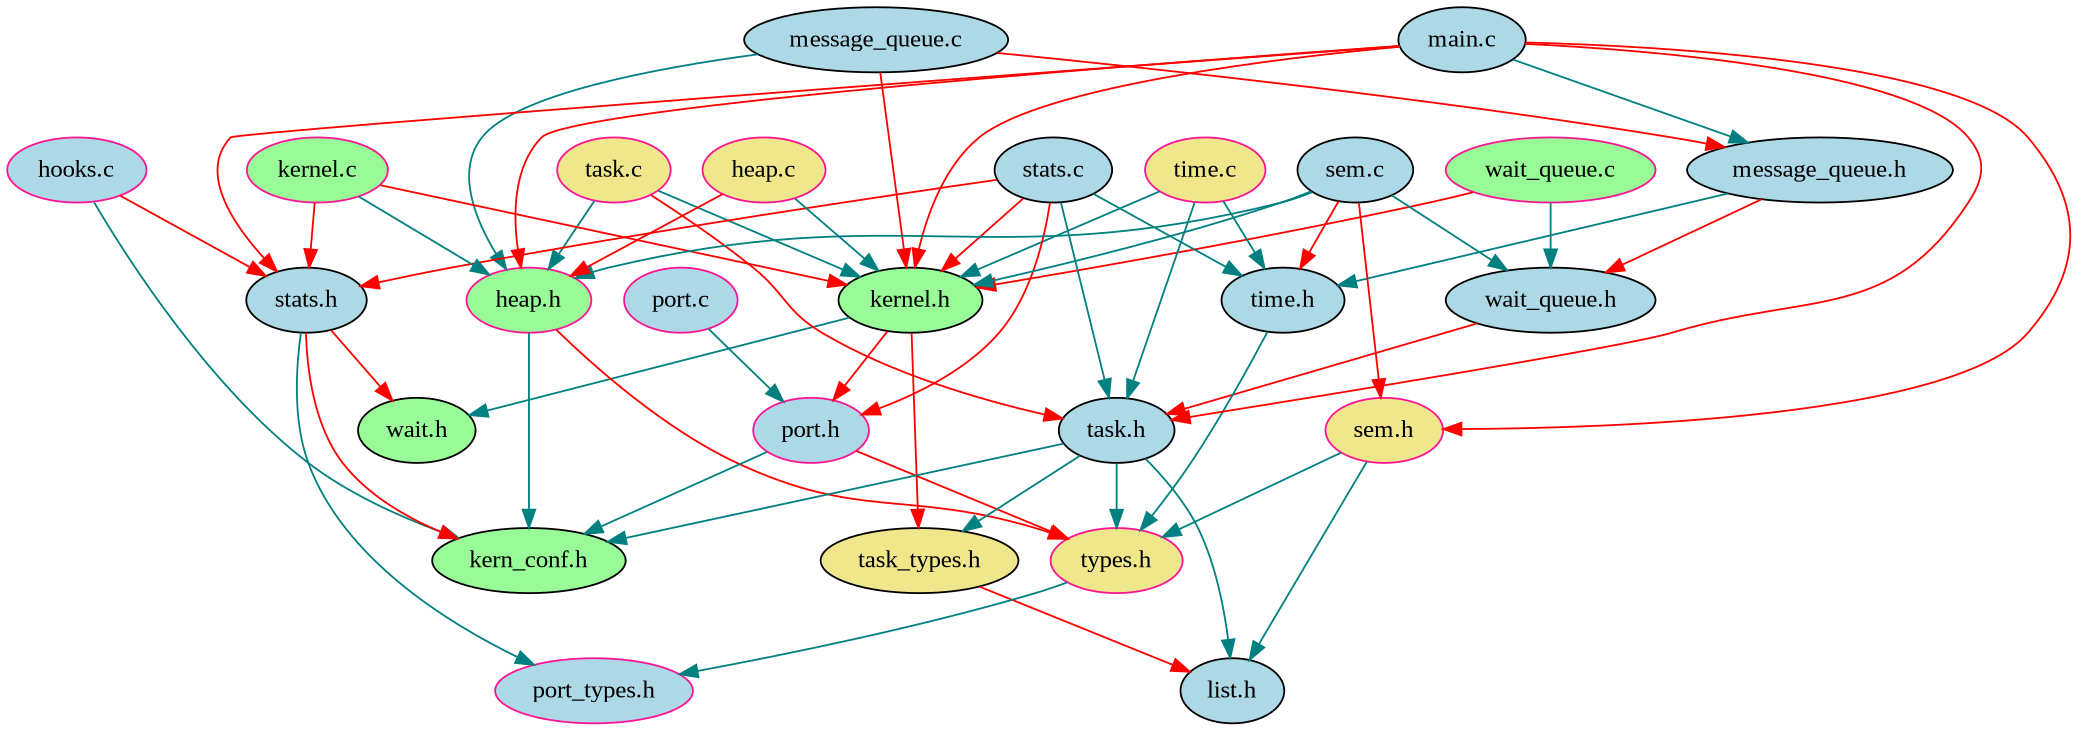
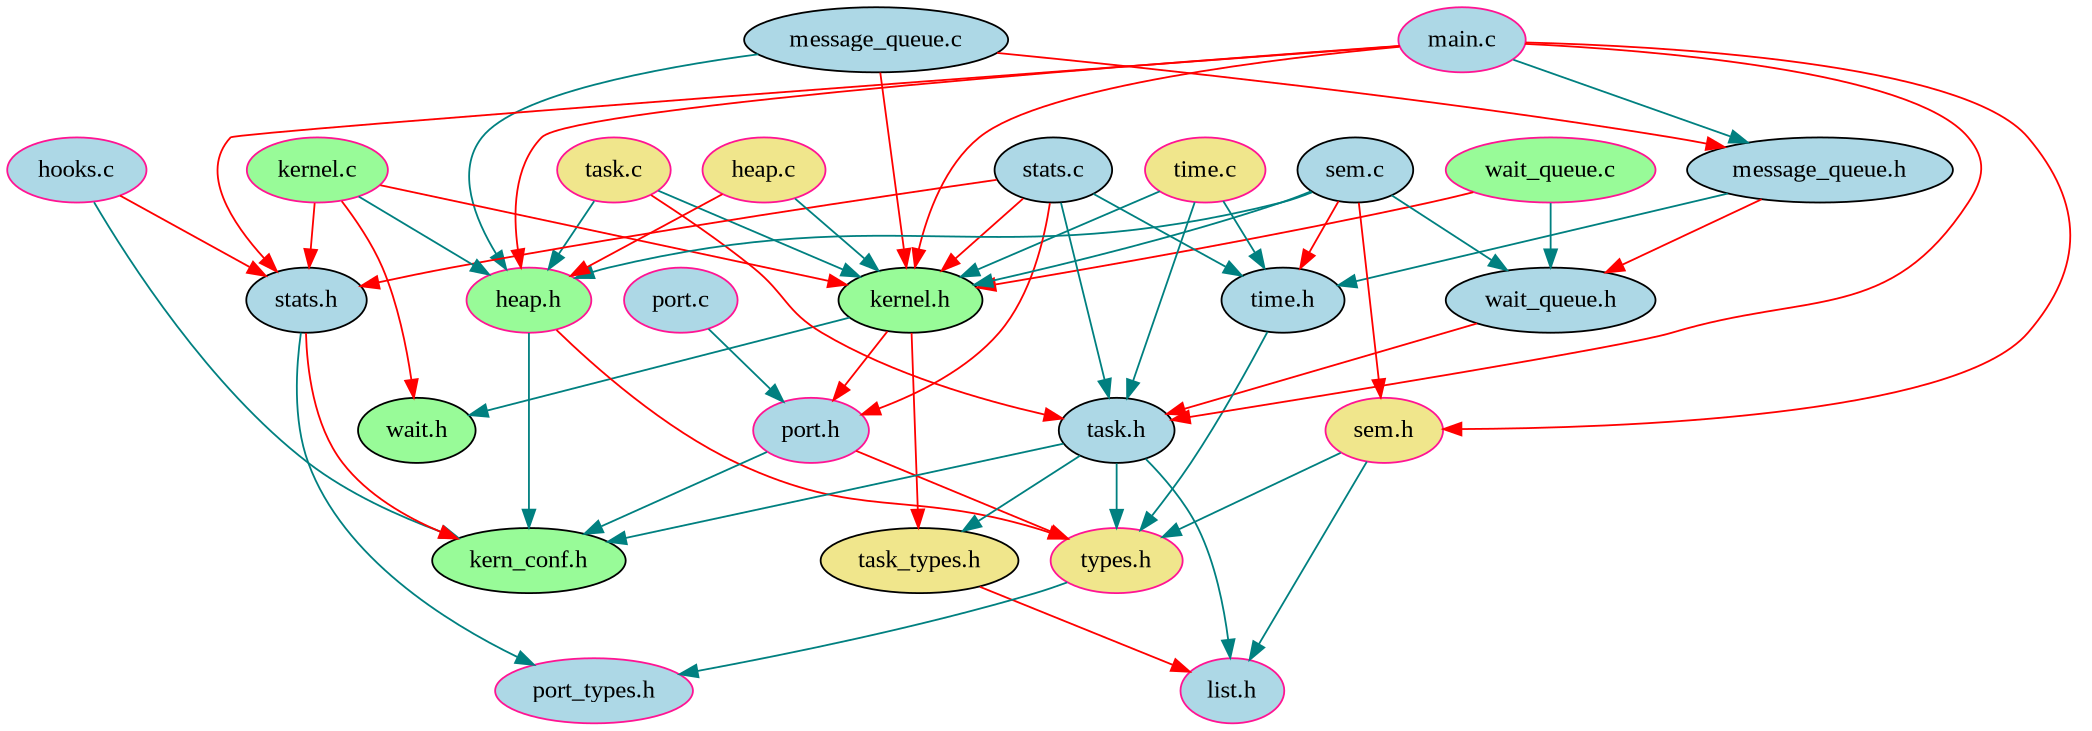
node "main.c": color black -> deeppink
edge "stats.h" -> "wait.h": now "kernel.c" -> "wait.h"
node "list.h": color black -> deeppink
